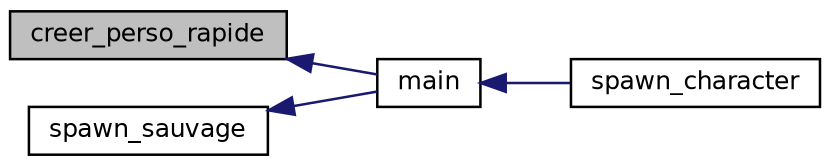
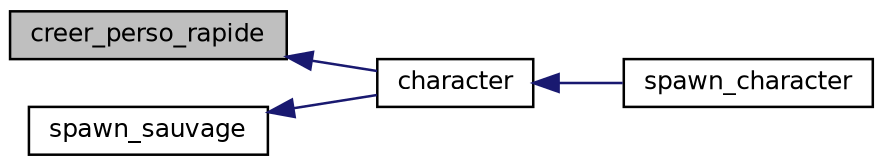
node "main": label "main" -> "character"
